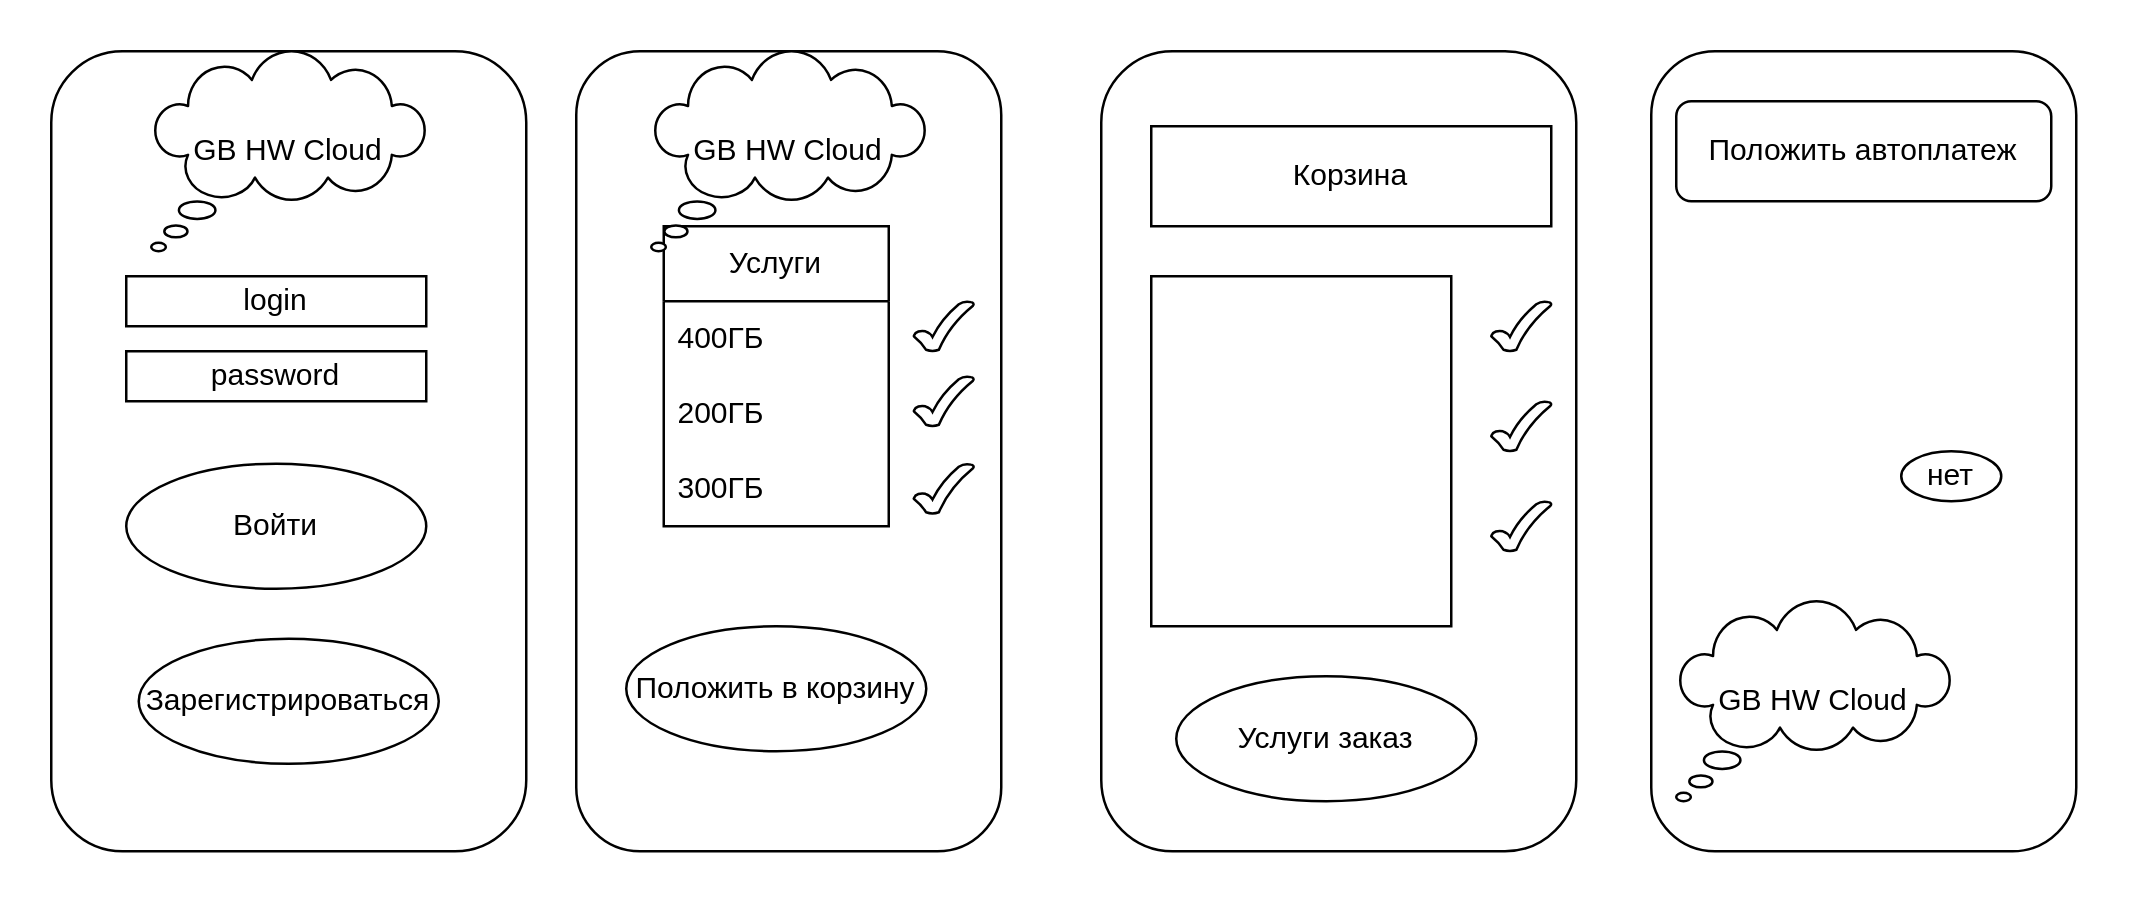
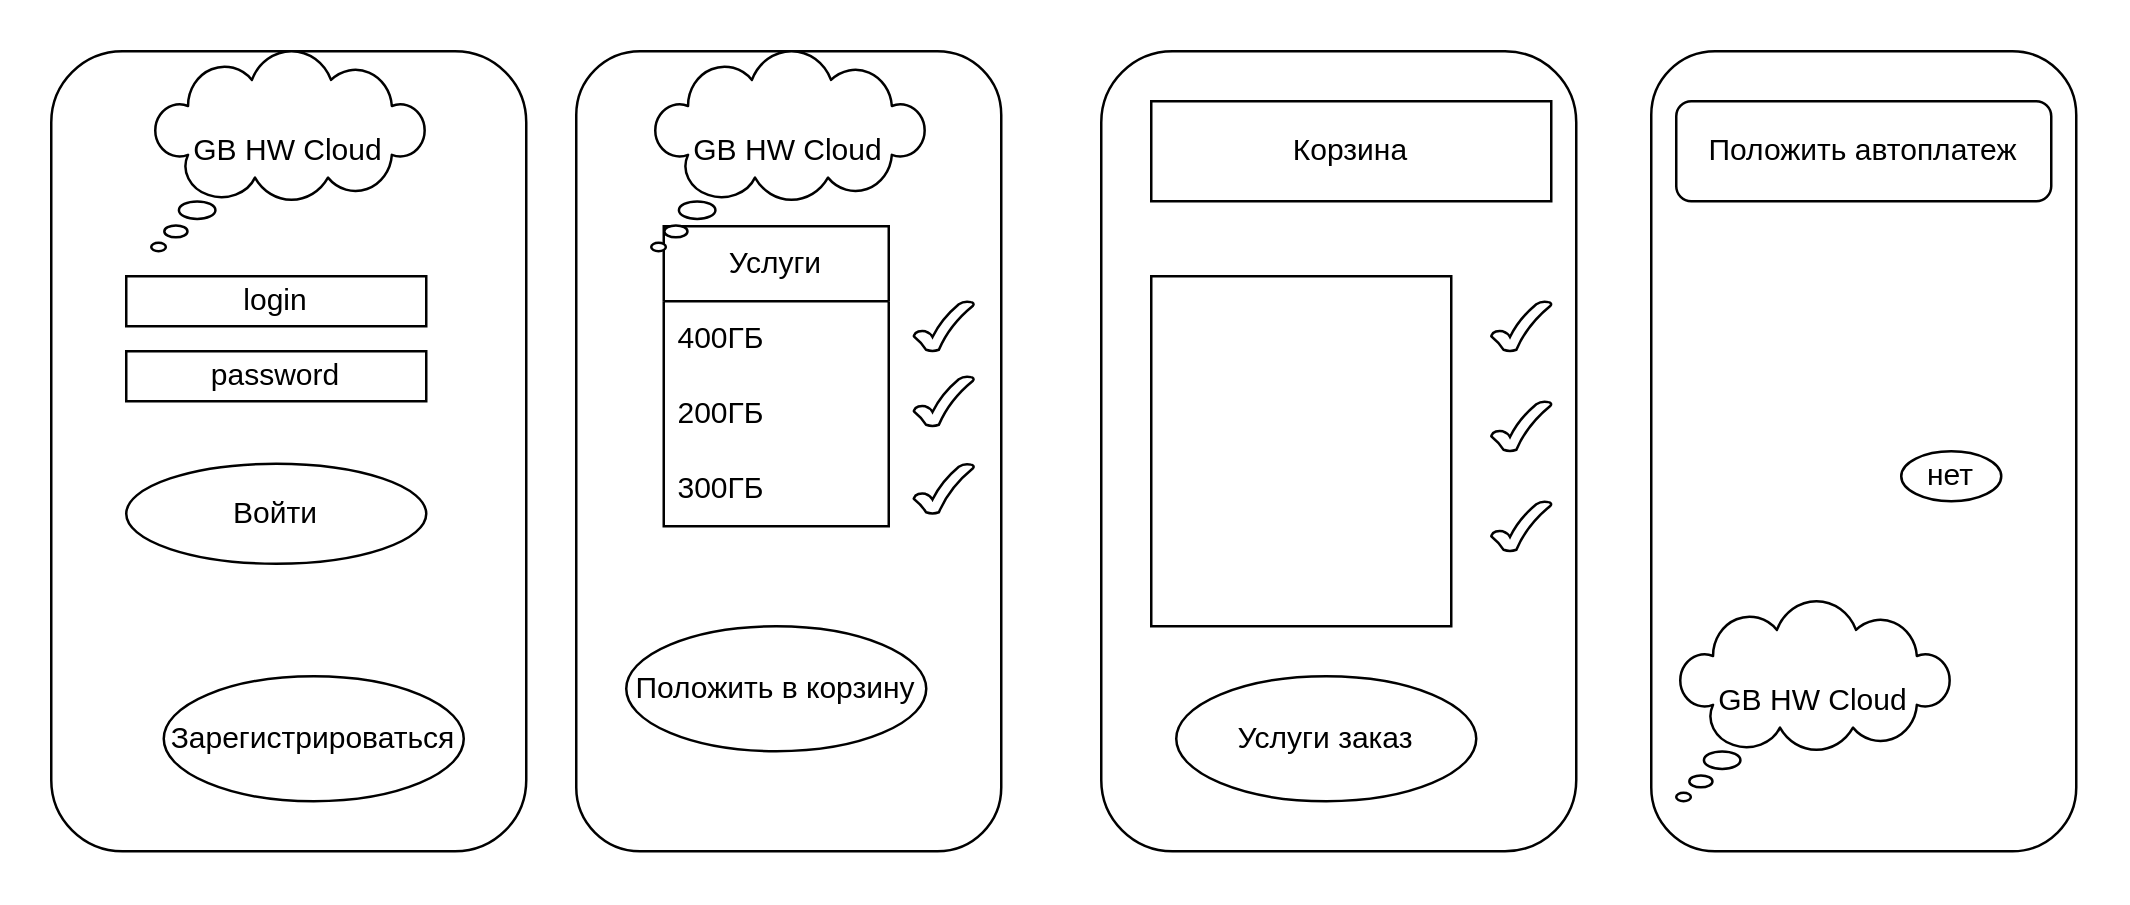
node "Корзина": moved (1351, 176) -> (1351, 151)
node "Войти": size 300x125 -> 300x100
node "Зарегистрироваться": moved (289, 701) -> (314, 739)
